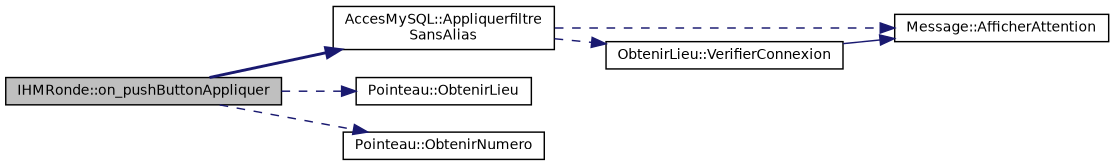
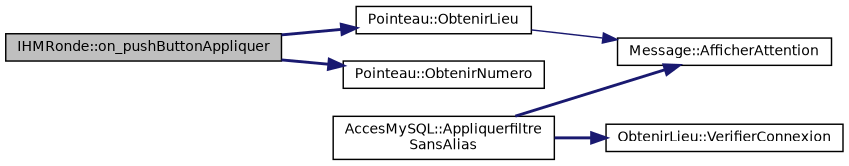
edge "AccesMySQL::Appliquerfiltre SansAlias" -> "Message::AfficherAttention": style dashed -> bold
edge "AccesMySQL::Appliquerfiltre SansAlias" -> "ObtenirLieu::VerifierConnexion": style dashed -> bold
edge "ObtenirLieu::VerifierConnexion" -> "Message::AfficherAttention": now "Pointeau::ObtenirLieu" -> "Message::AfficherAttention"
edge "IHMRonde::on_pushButtonAppliquer" -> "AccesMySQL::Appliquerfiltre SansAlias": removed
edge "IHMRonde::on_pushButtonAppliquer" -> "Pointeau::ObtenirLieu": style dashed -> bold
edge "IHMRonde::on_pushButtonAppliquer" -> "Pointeau::ObtenirNumero": style dashed -> bold
